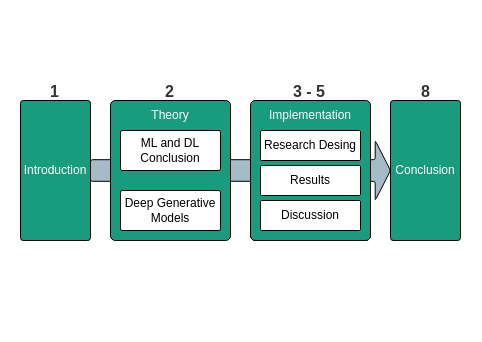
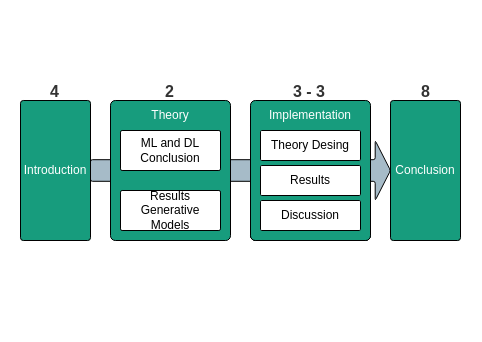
node "1": label "1" -> "4"
node "3 - 5": label "3 - 5" -> "3 - 3"
node "Research Desing": label "Research Desing" -> "Theory Desing"
node "Deep Generative Models": label "Deep Generative Models" -> "Results Generative Models"
